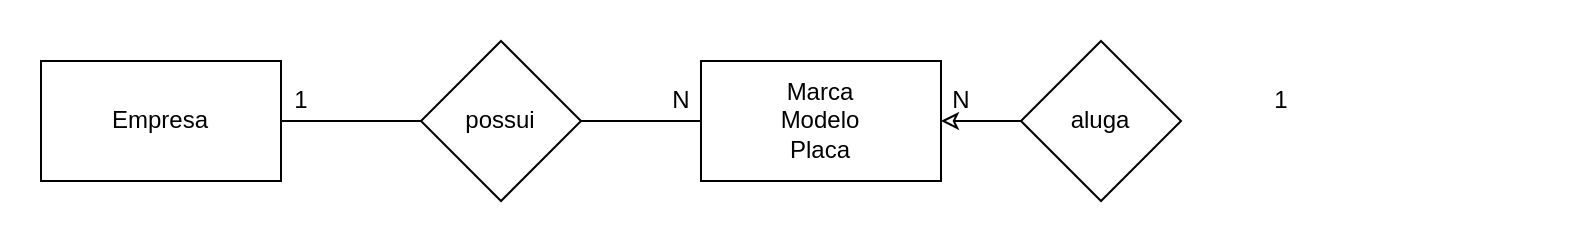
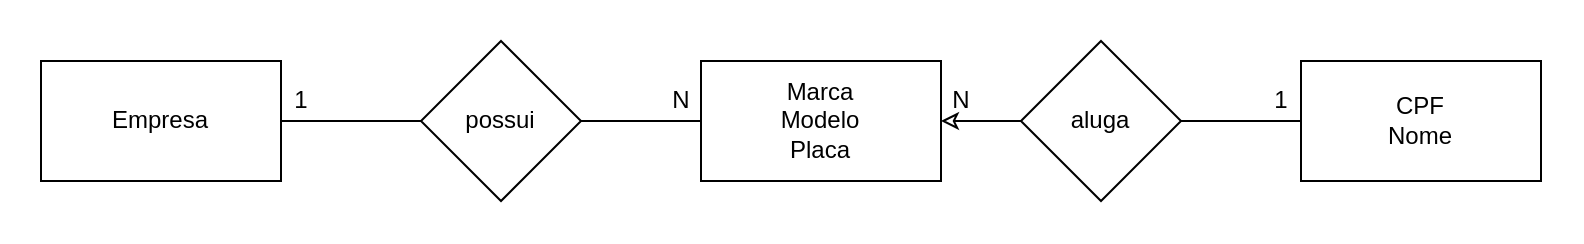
edge "aluga" -- "CPF Nome": added
node "CPF Nome": added
